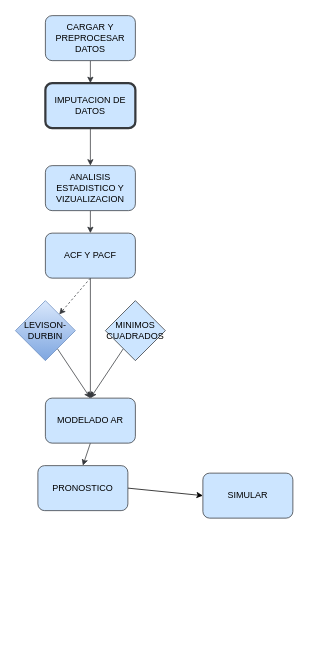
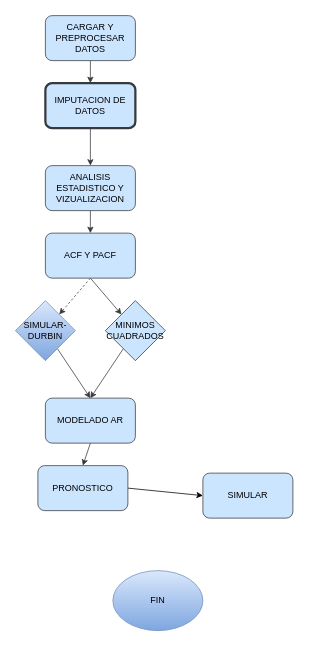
node "LEVISON-DURBIN": label "LEVISON-DURBIN" -> "SIMULAR-DURBIN"
edge "ACF Y PACF" -> "MODELADO AR": now "ACF Y PACF" -> "MINIMOS CUADRADOS"
node "FIN": added
